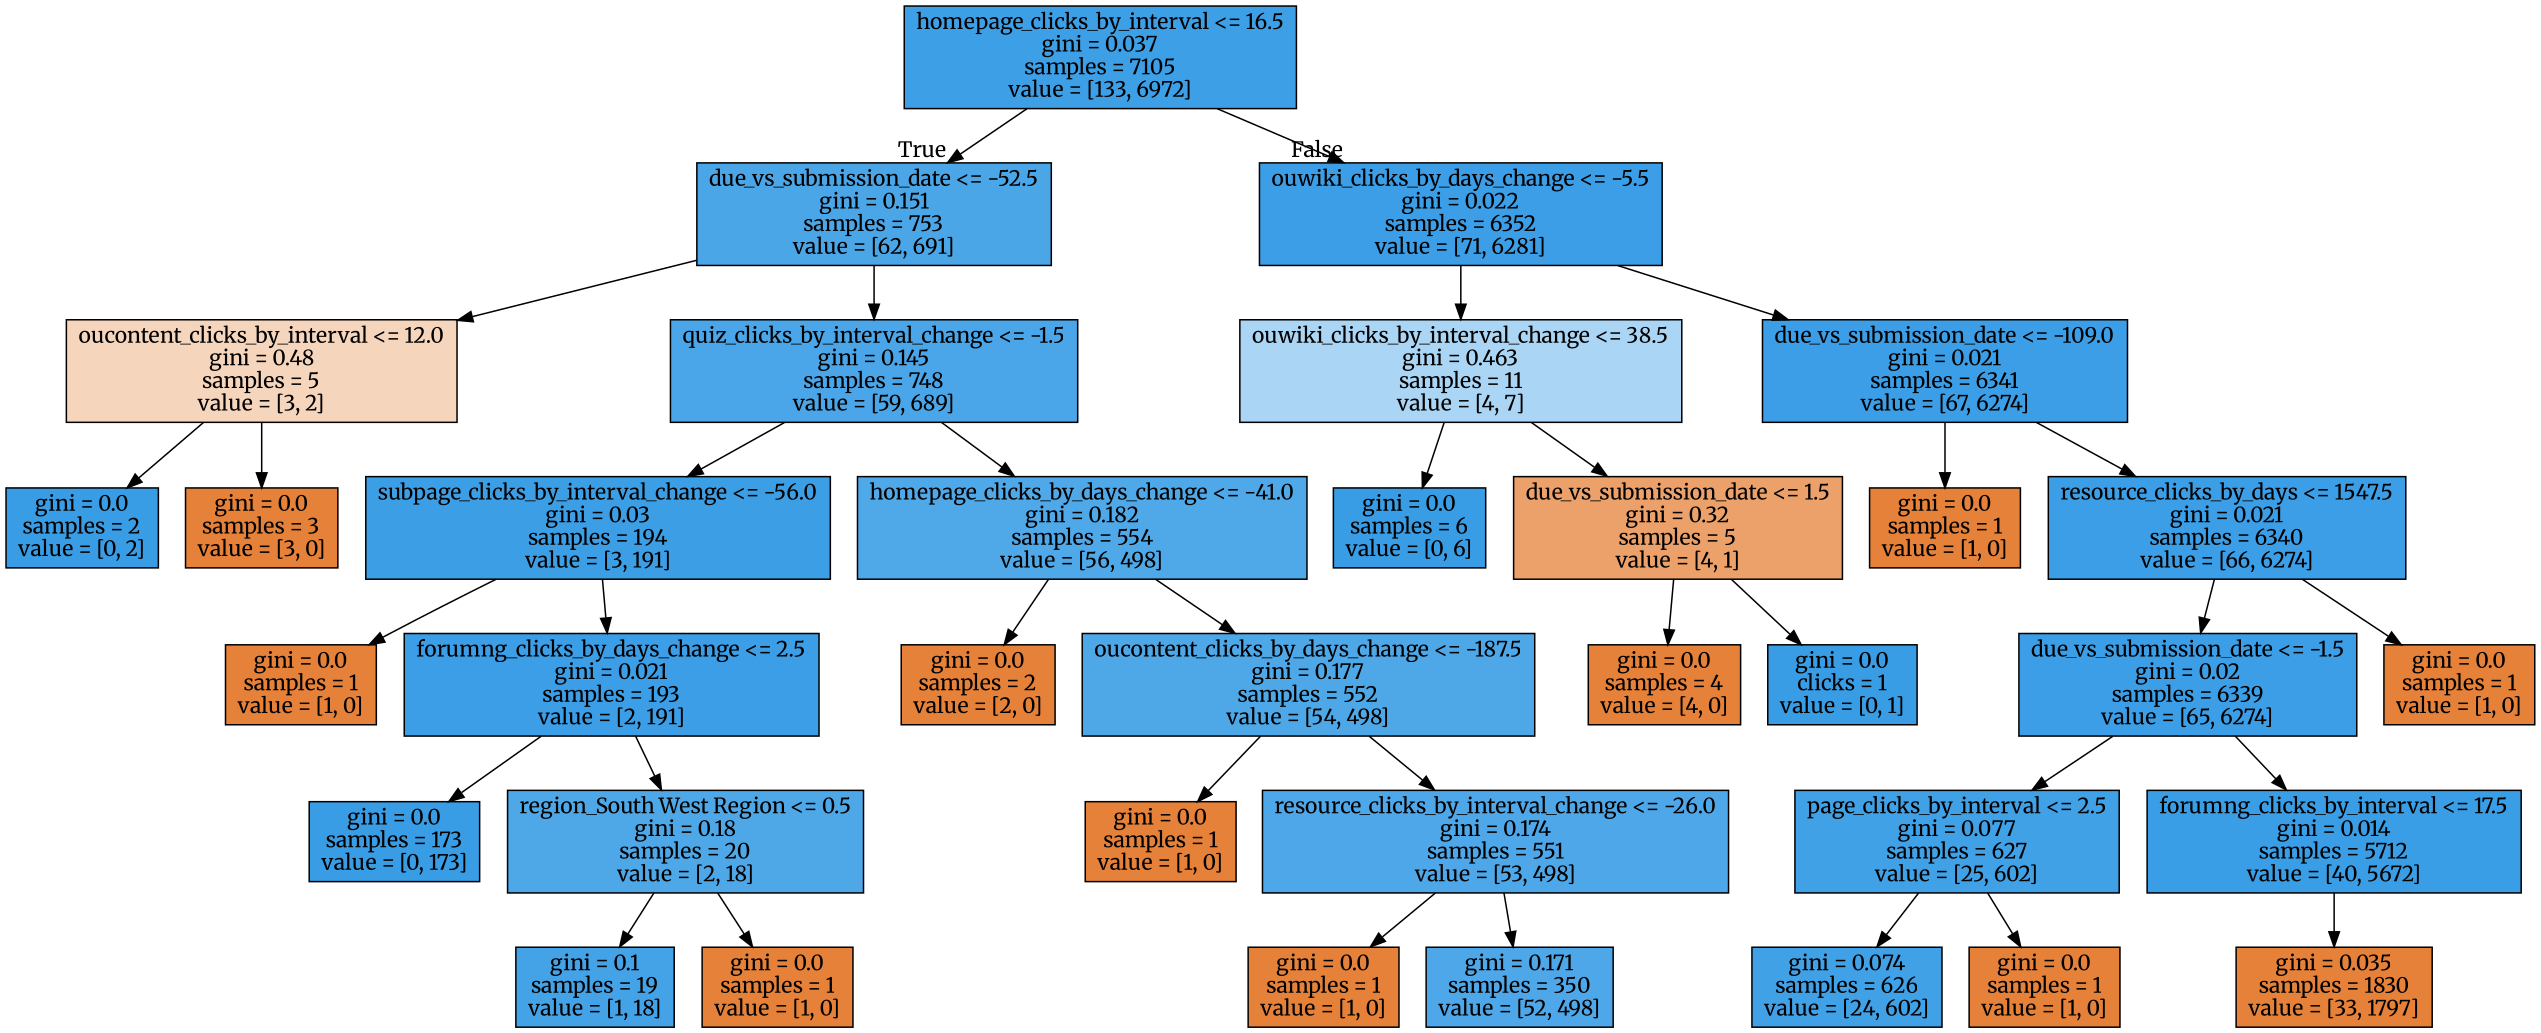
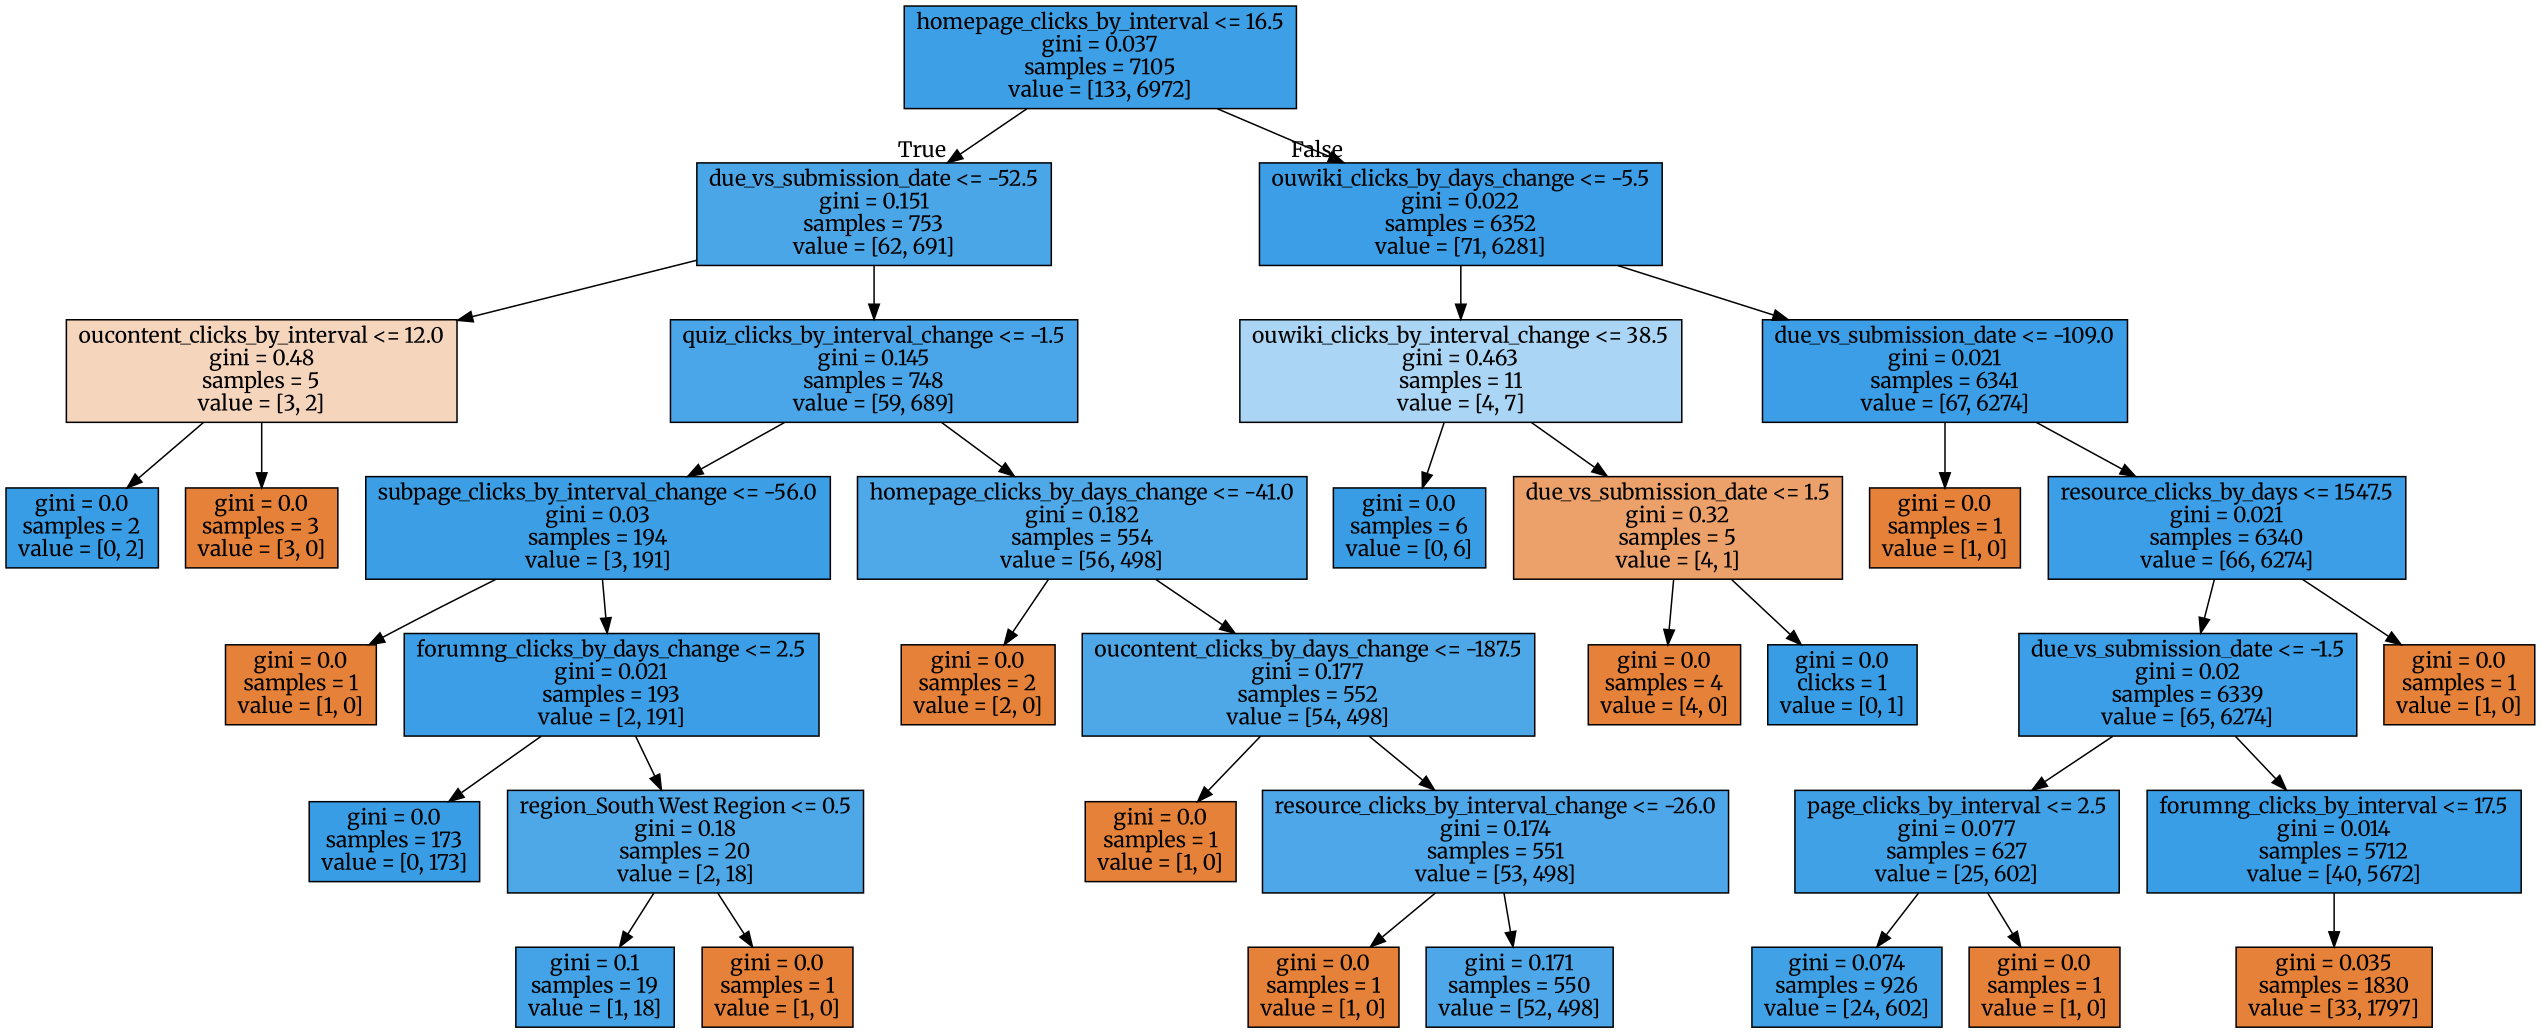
node "gini = 0.171 samples = 350 value = [52, 498]": label "gini = 0.171 samples = 350 value = [52, 498]" -> "gini = 0.171 samples = 550 value = [52, 498]"
node "gini = 0.074 samples = 626 value = [24, 602]": label "gini = 0.074 samples = 626 value = [24, 602]" -> "gini = 0.074 samples = 926 value = [24, 602]"
